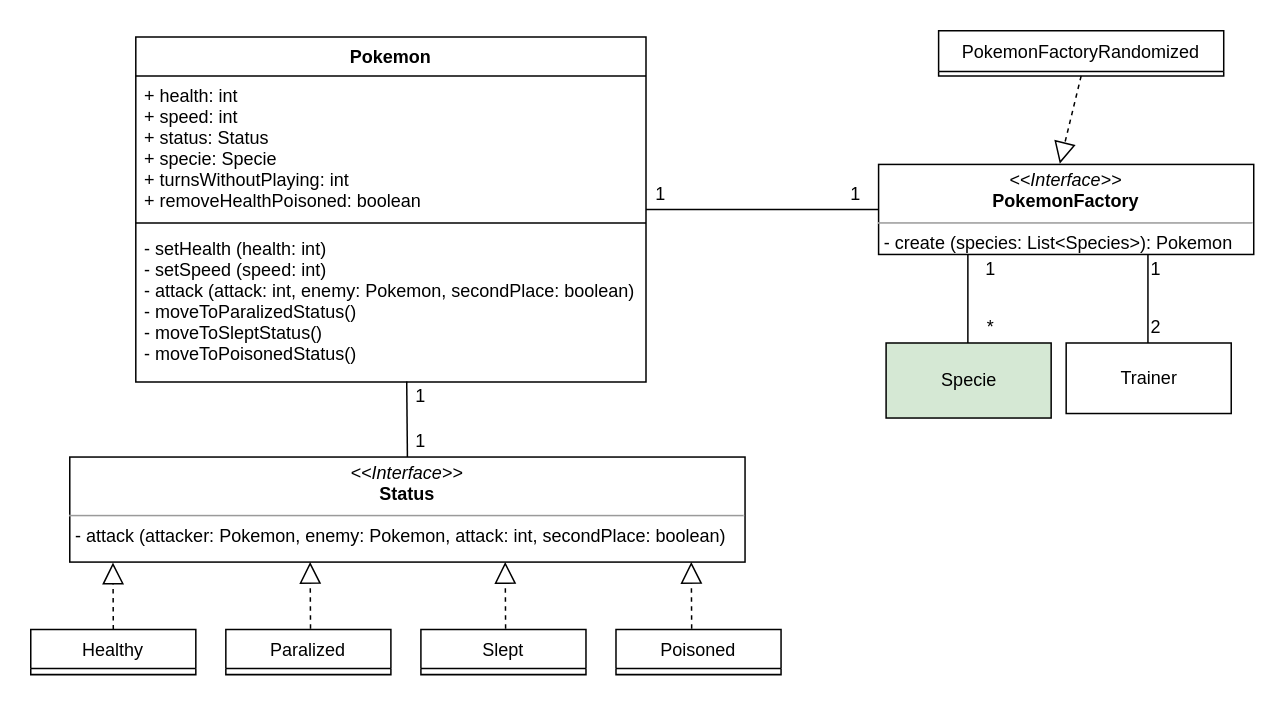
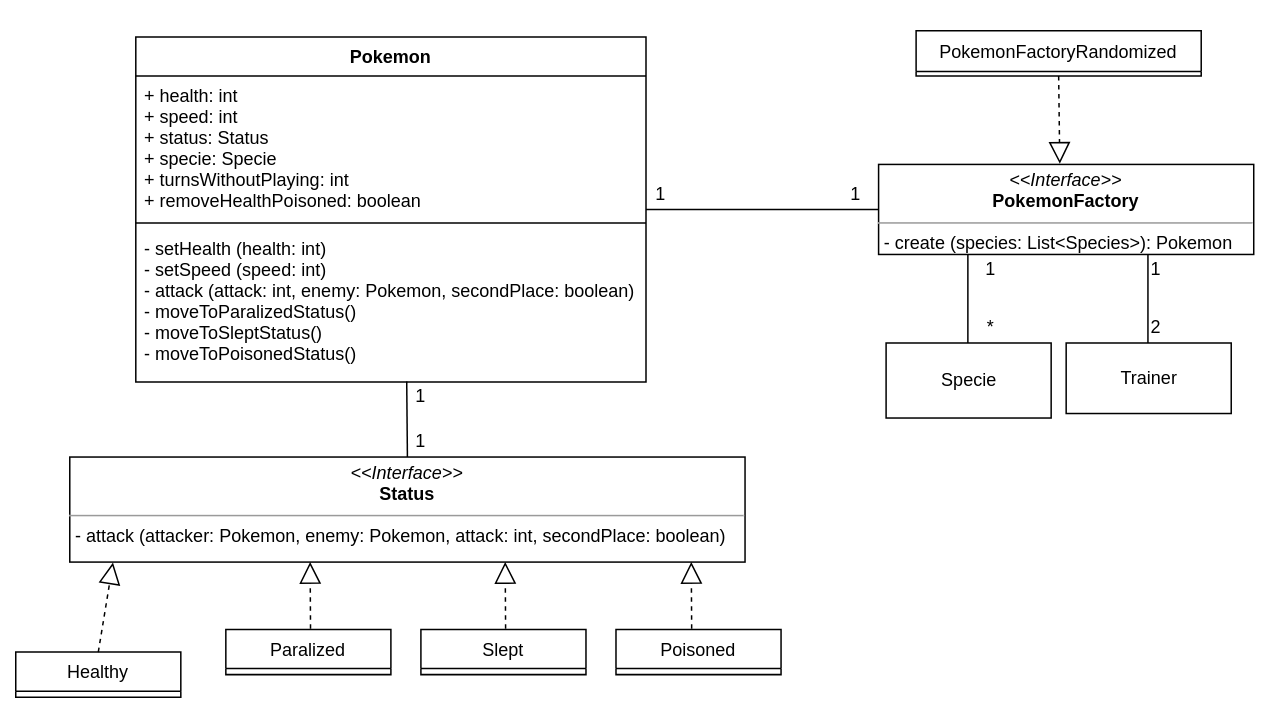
node "PokemonFactoryRandomized": moved (1081, 53) -> (1058, 53)
node "Specie": fillcolor #d5e8d4 -> #ffffff
node "Healthy": moved (113, 652) -> (98, 674)
